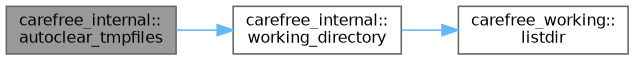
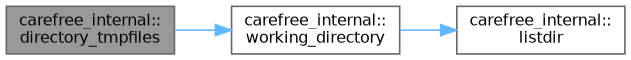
node "carefree_internal:: autoclear_tmpfiles": label "carefree_internal:: autoclear_tmpfiles" -> "carefree_internal:: directory_tmpfiles"
node "carefree_working:: listdir": label "carefree_working:: listdir" -> "carefree_internal:: listdir"
